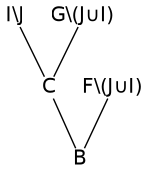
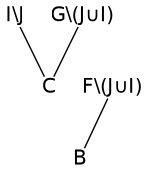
edge "C" -- "B": removed
